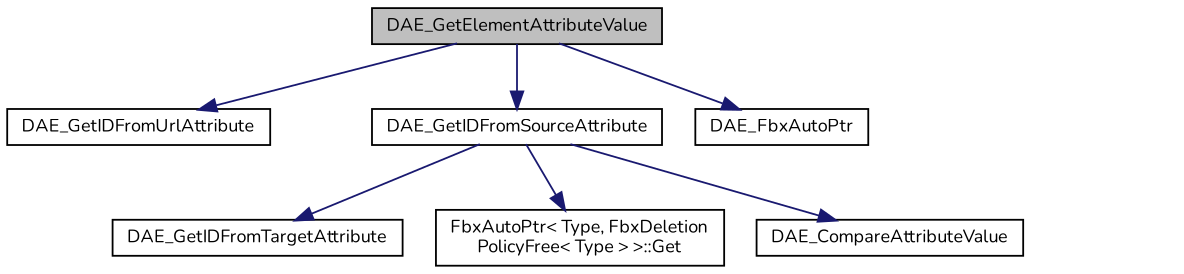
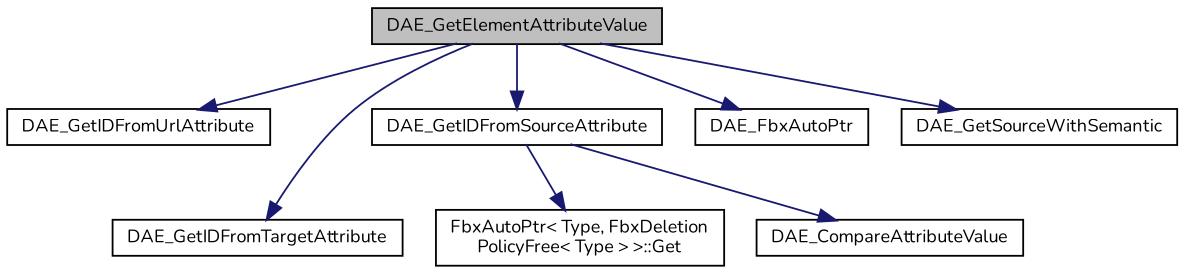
node "DAE_GetSourceWithSemantic": added
edge "DAE_GetIDFromSourceAttribute" -> "DAE_GetIDFromTargetAttribute": now "DAE_GetElementAttributeValue" -> "DAE_GetIDFromTargetAttribute"
